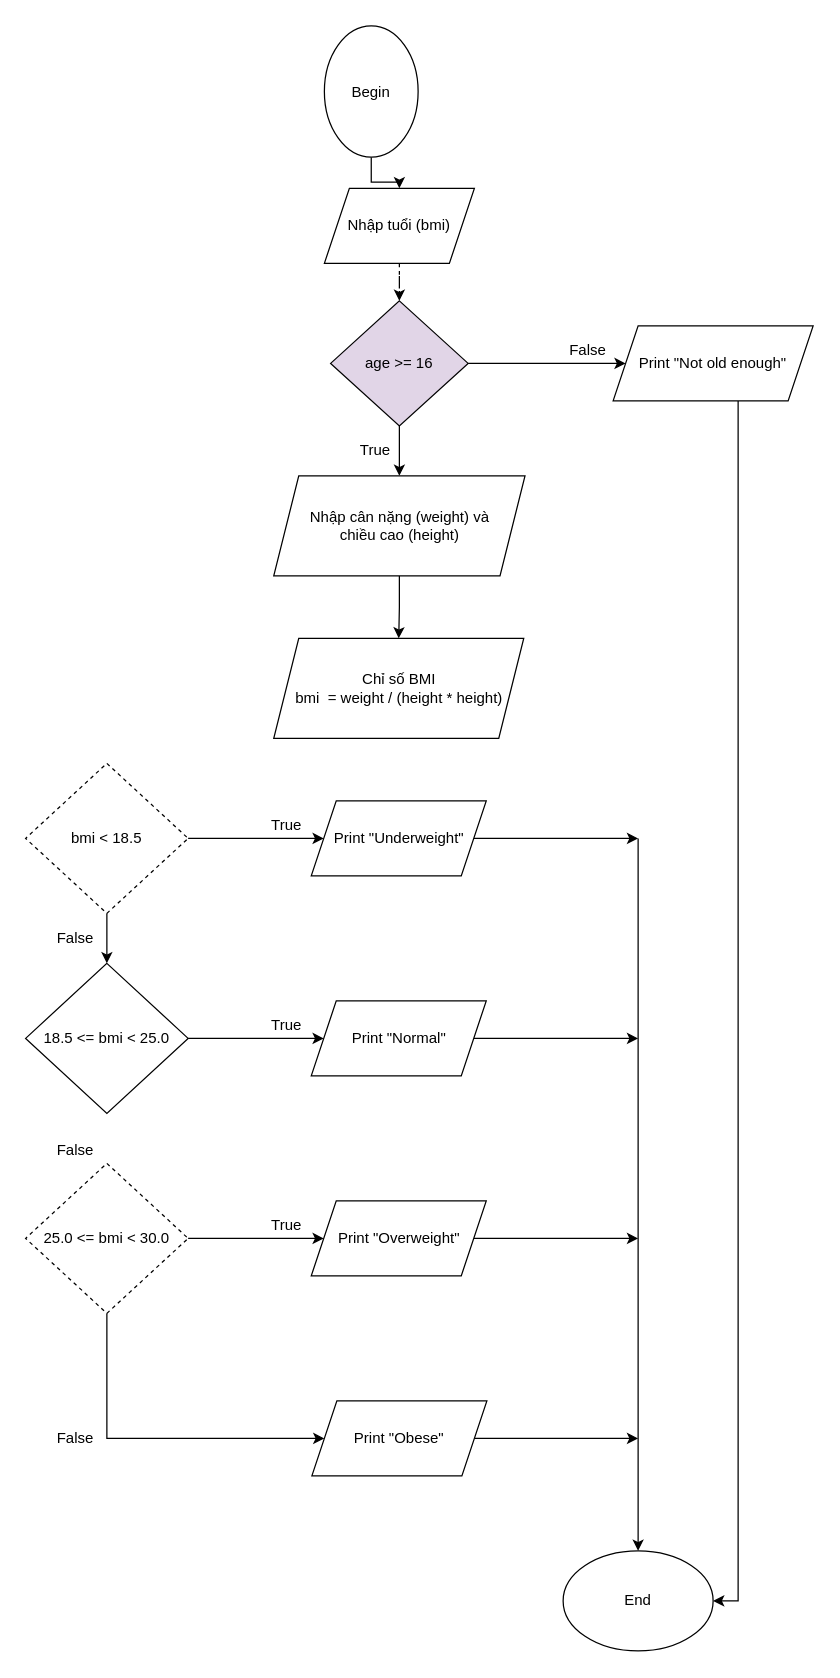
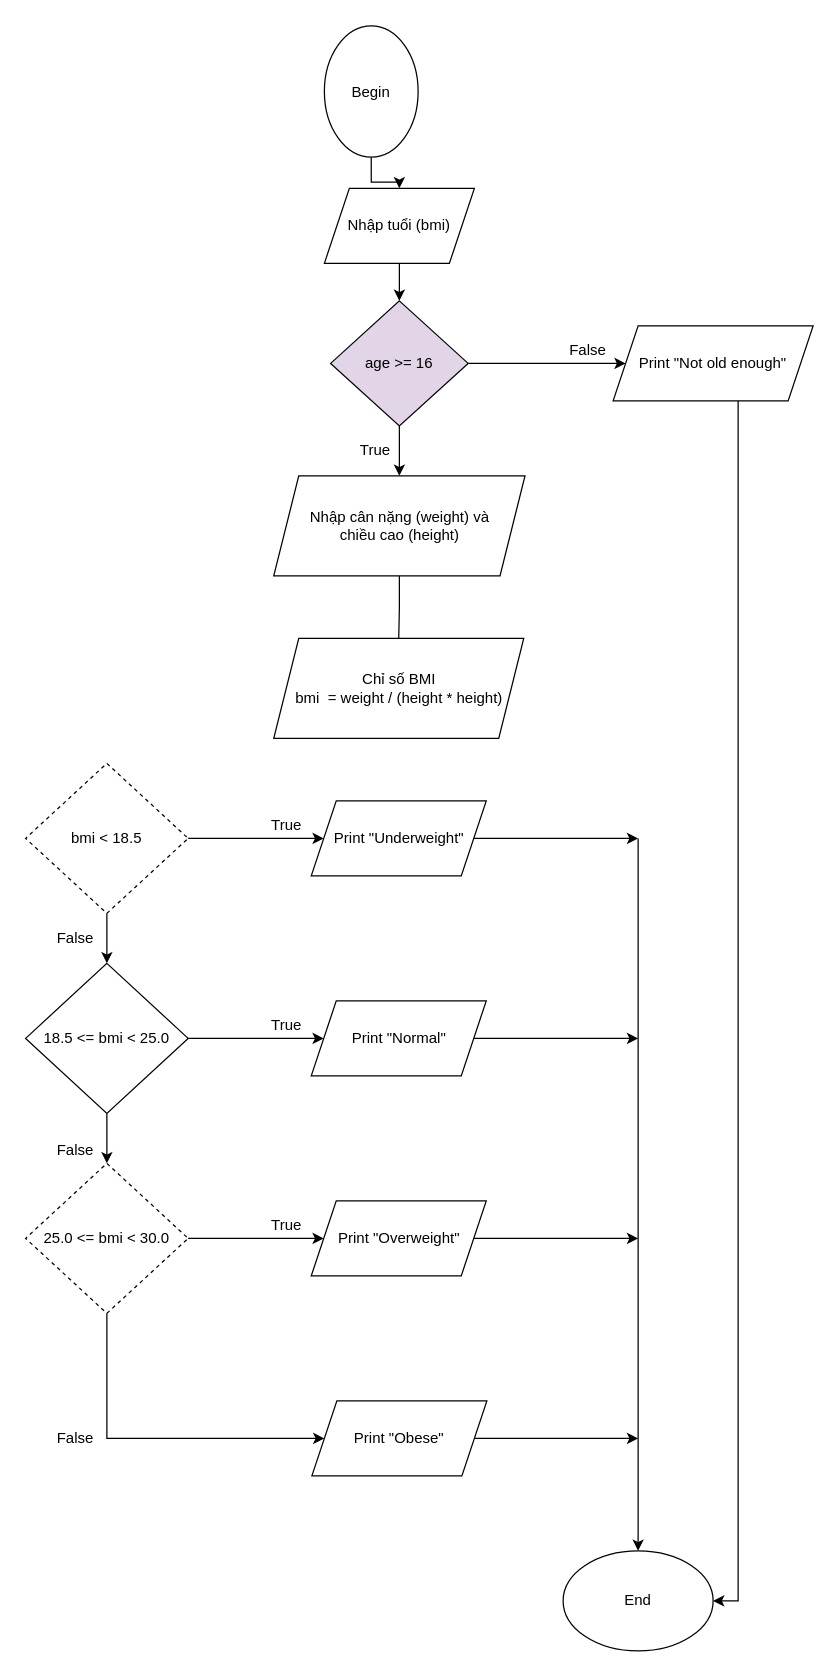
edge "Nhập tuổi (bmi)" -> "age >= 16": style dashed -> solid
edge "Nhập cân nặng (weight) và chiều cao (height)" -> "Chỉ số BMI bmi = weight / (height * height)": arrowhead classic -> none
edge "18.5 <= bmi < 25.0" -> "25.0 <= bmi < 30.0": added
